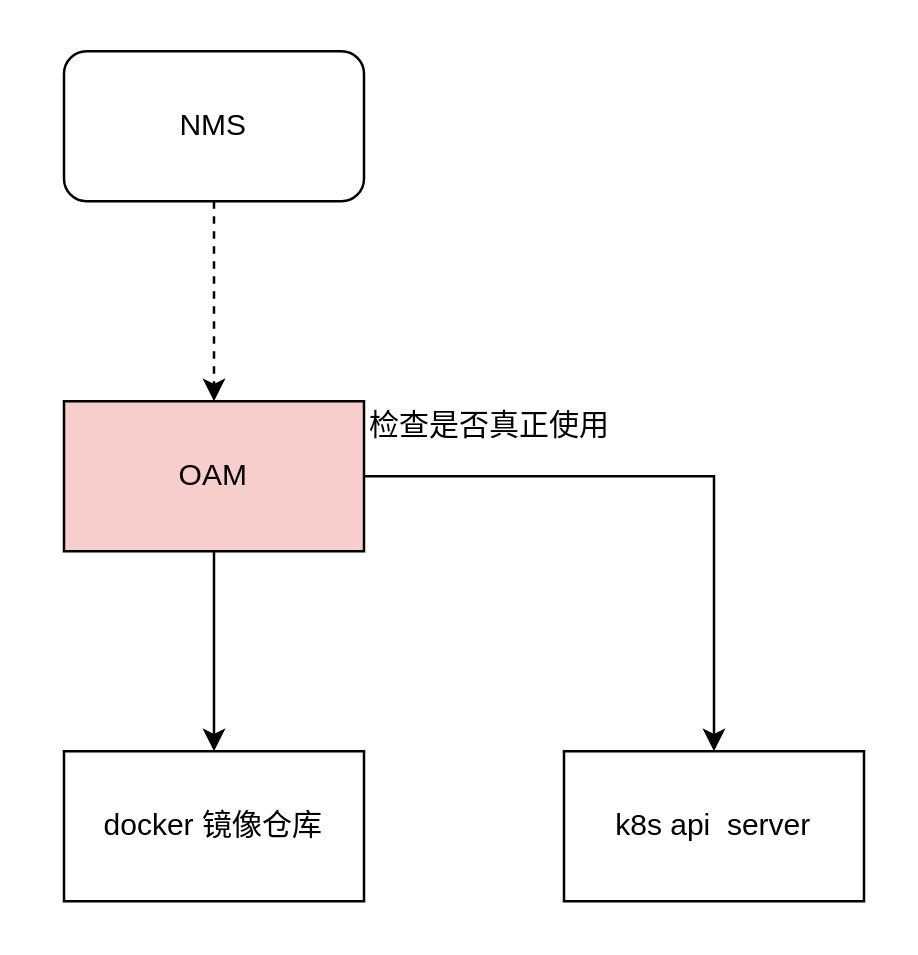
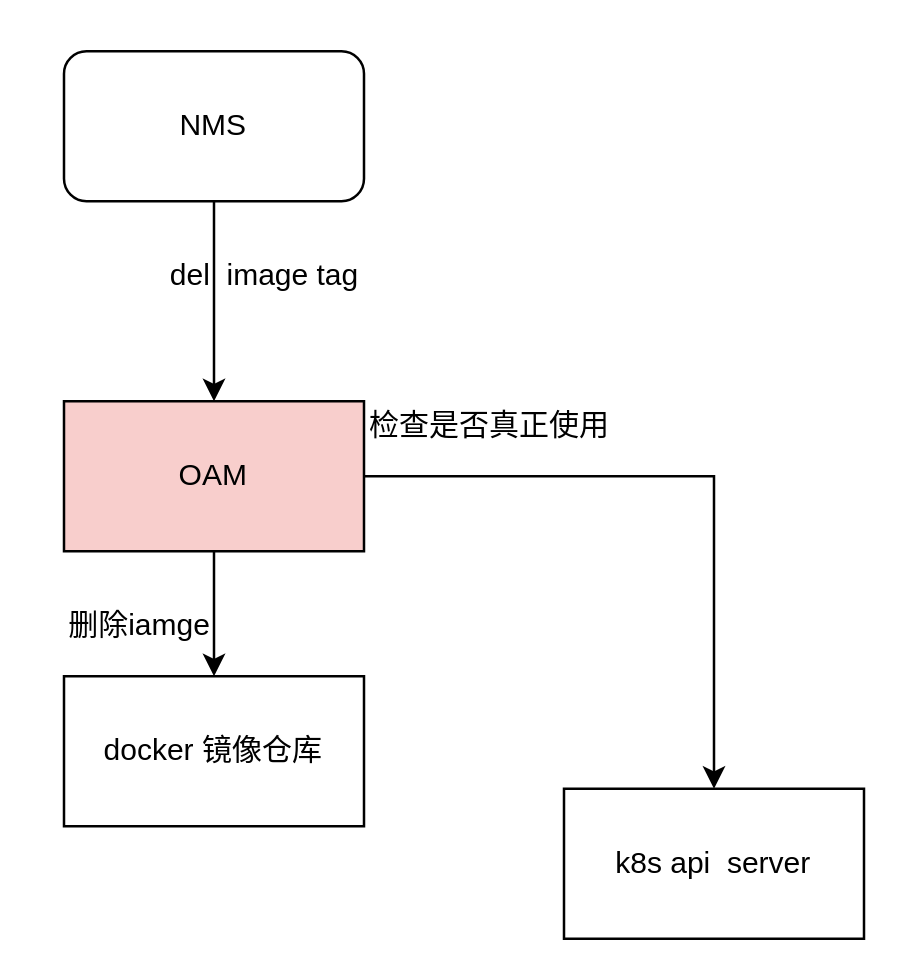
node "del image tag": added
edge "NMS" -> "OAM": style dashed -> solid
node "删除iamge": added
node "docker 镜像仓库": moved (214, 826) -> (214, 751)
node "k8s api server": moved (714, 826) -> (714, 864)
